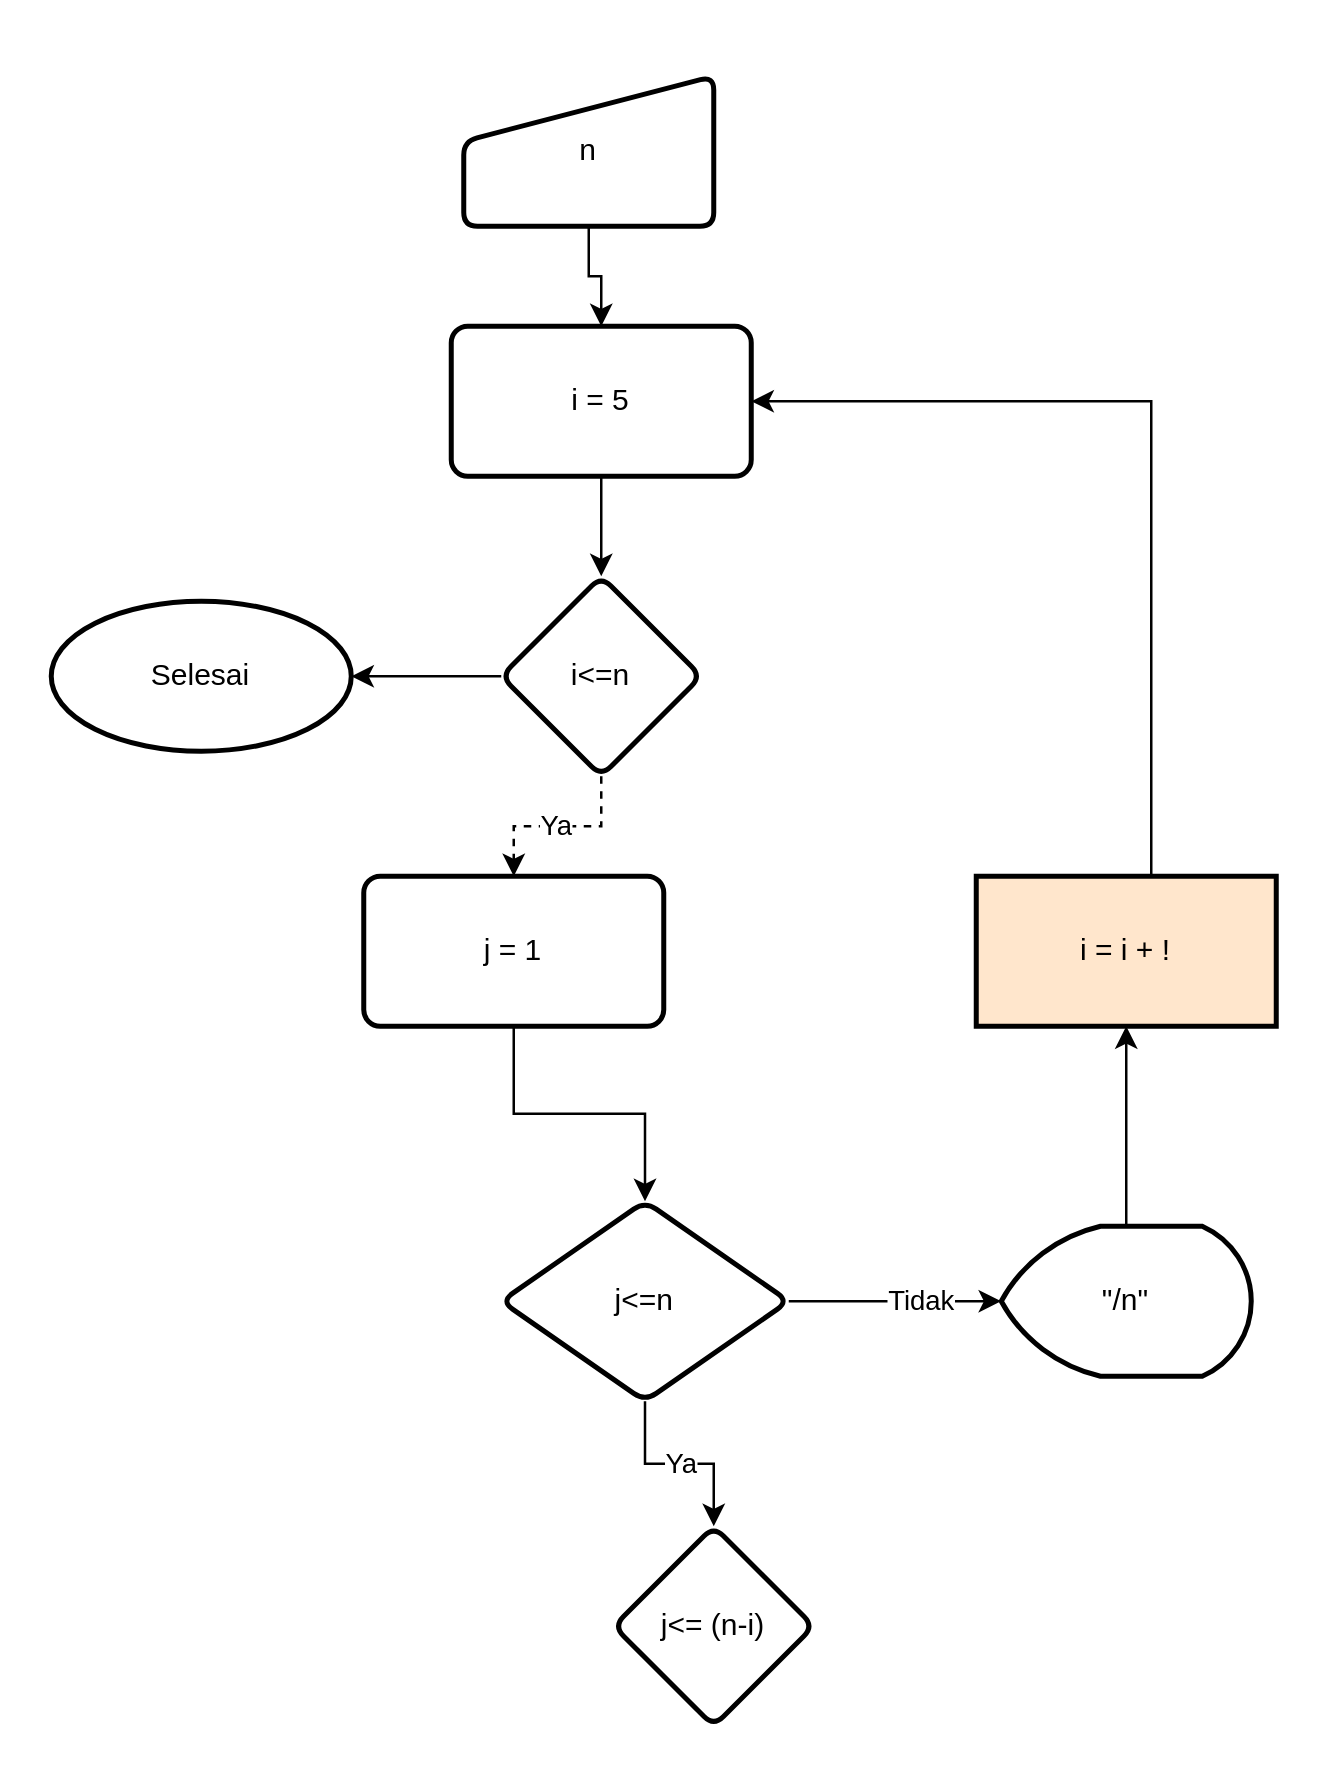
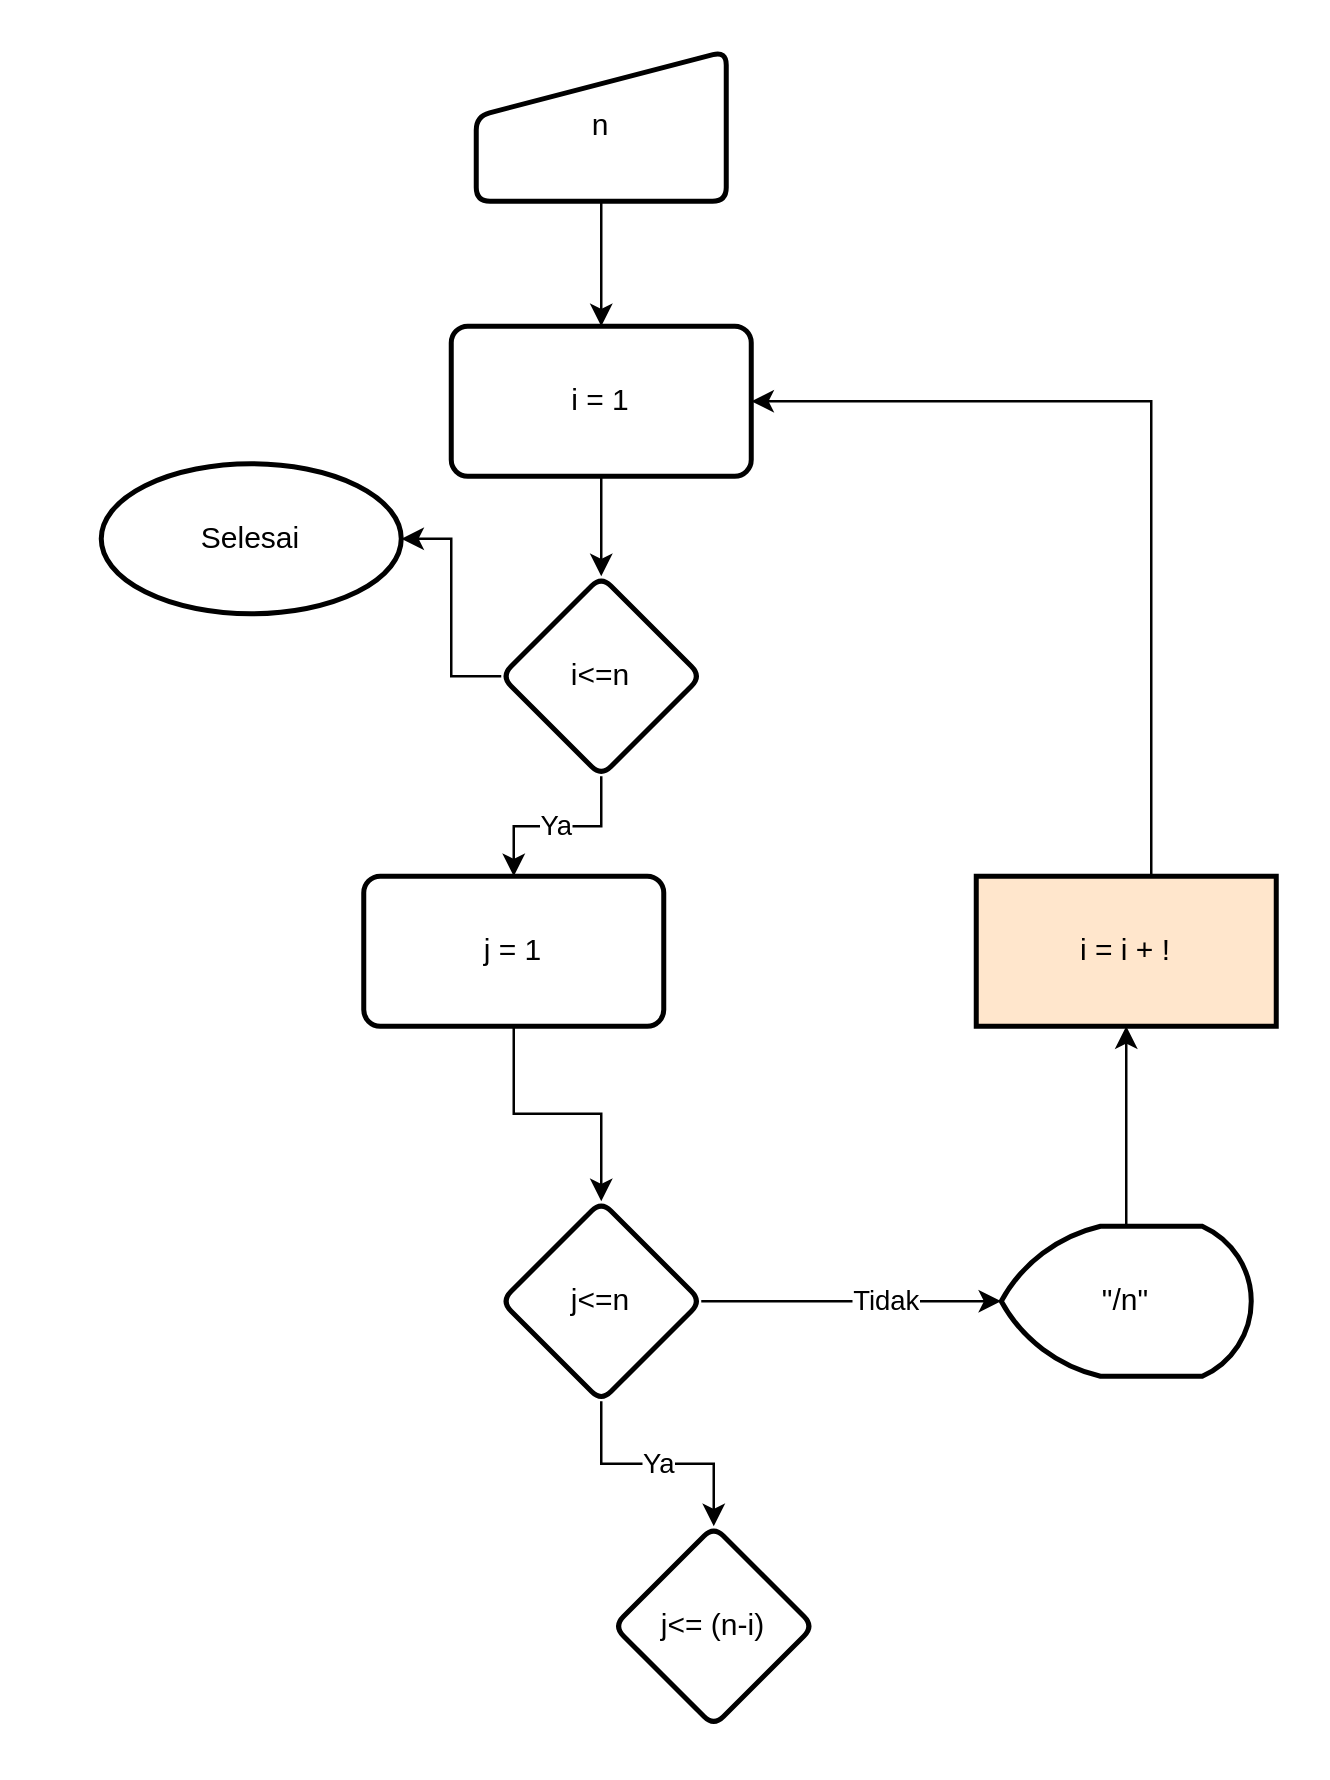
node "n": moved (589, 151) -> (601, 126)
node "i = 5": label "i = 5" -> "i = 1"
node "Selesai": moved (201, 676) -> (251, 539)
edge "i<=n" -> "j = 1": style dashed -> solid
node "j<=n": size 288x200 -> 200x200
